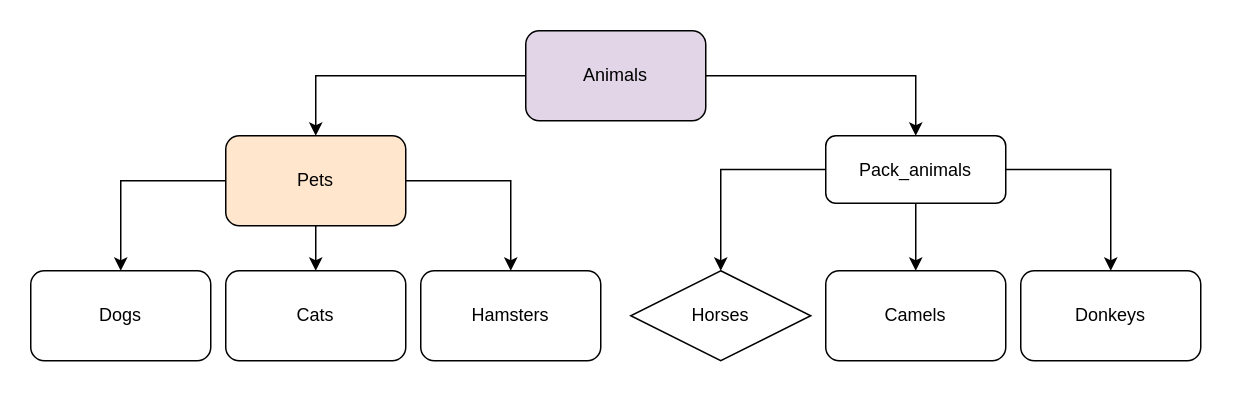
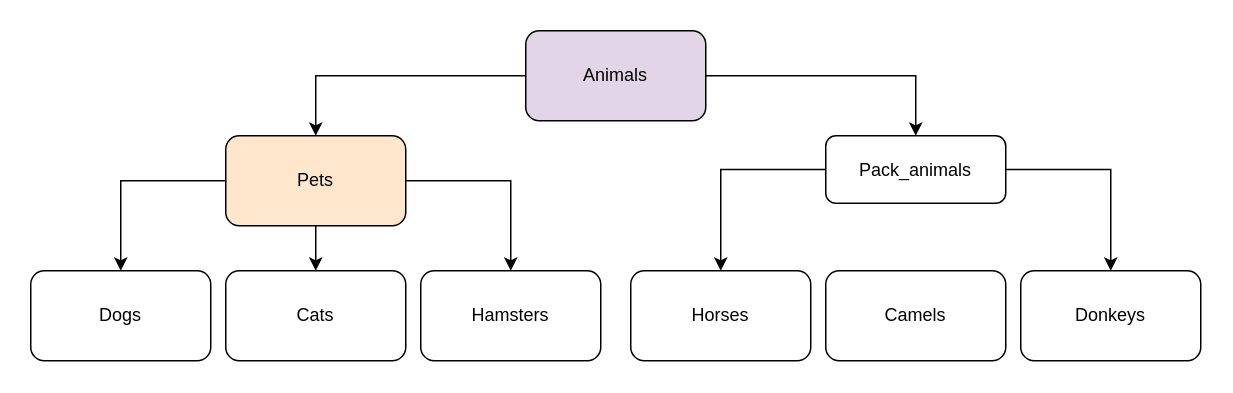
edge "Pack_animals" -> "Camels": removed
node "Horses": shape diamond -> rounded rectangle
